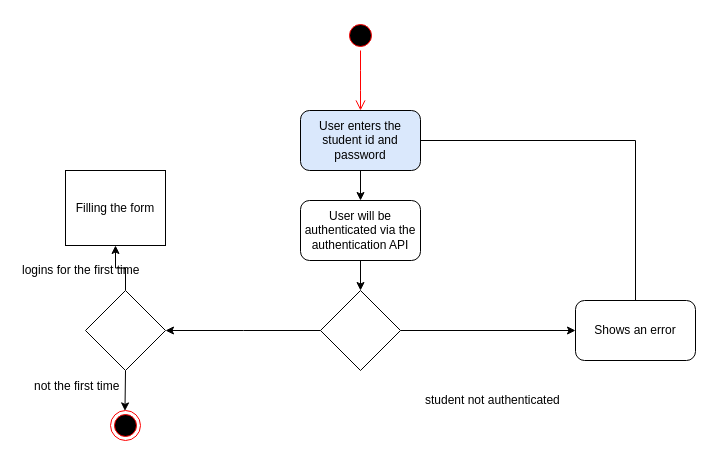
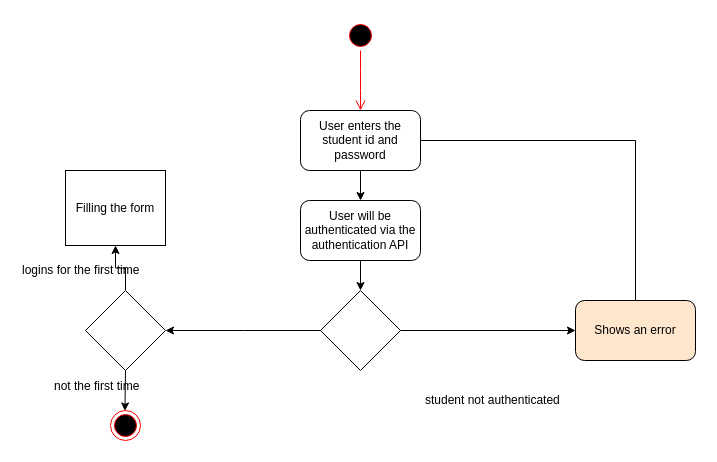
node "User enters the student id and password": fillcolor #dae8fc -> #ffffff
node "Shows an error": fillcolor #ffffff -> #ffe6cc
node "not the first time": moved (83, 387) -> (103, 387)
